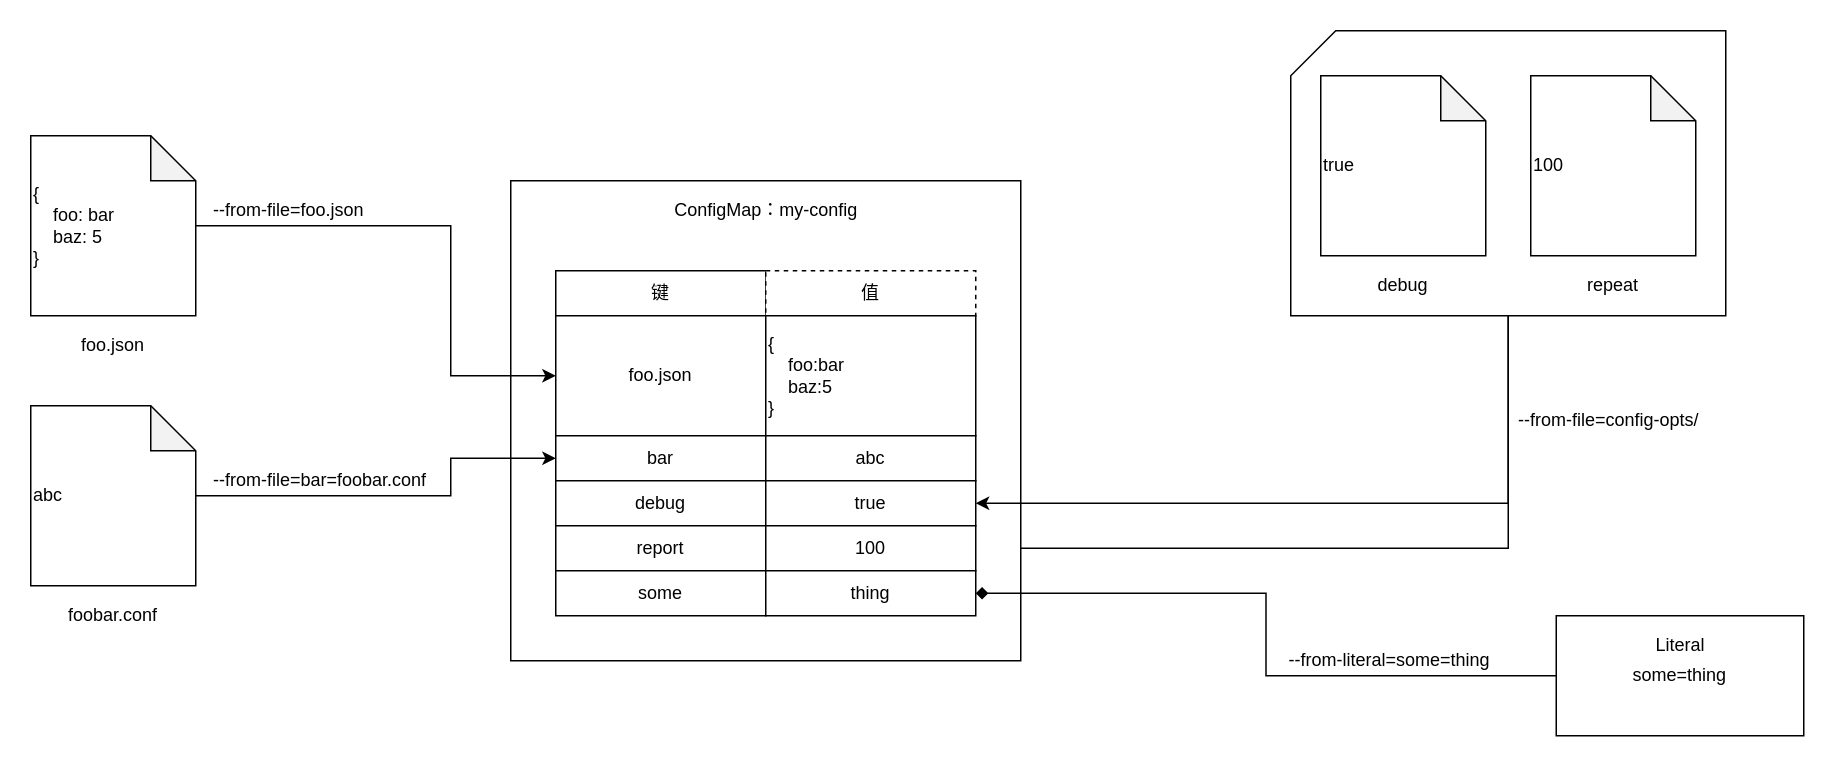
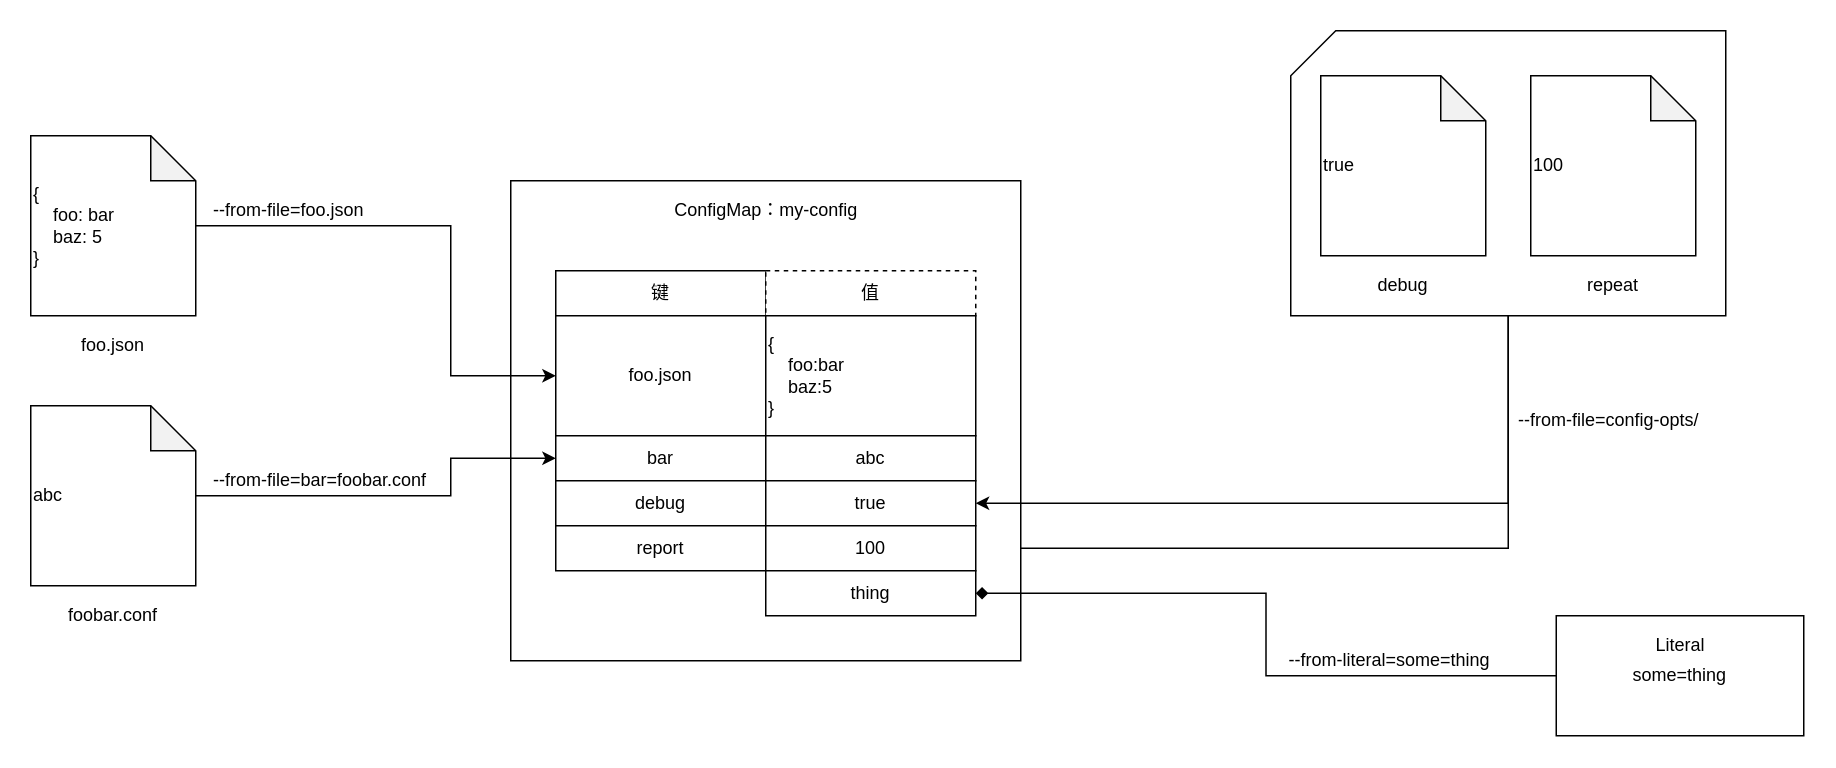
node "some": removed
